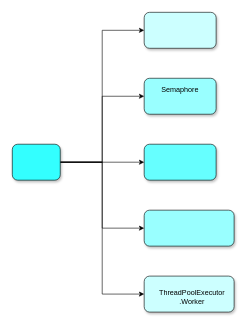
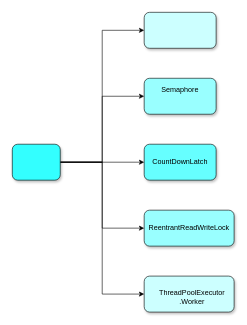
node "CountDownLatch": added
node "ReentrantReadWriteLock": added
